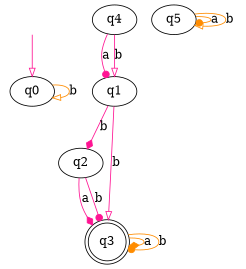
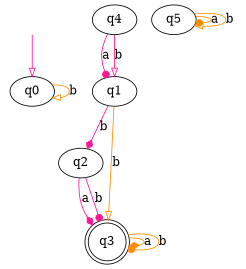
edge "q1" -> "q3": color deeppink -> darkorange
